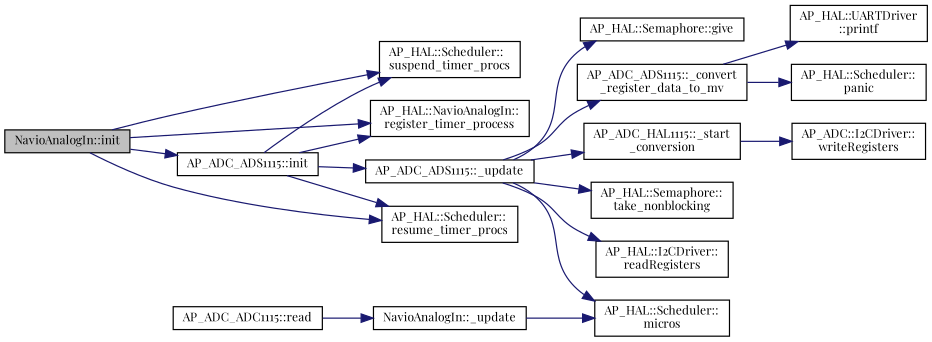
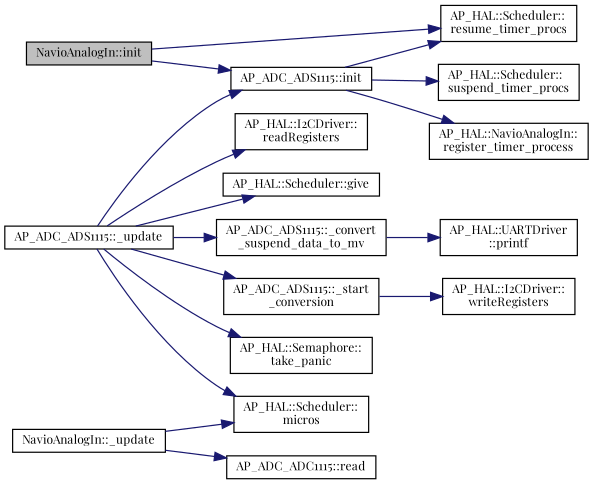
node "AP_HAL::Semaphore::give": label "AP_HAL::Semaphore::give" -> "AP_HAL::Scheduler::give"
node "AP_ADC_ADS1115::_convert _register_data_to_mv": label "AP_ADC_ADS1115::_convert _register_data_to_mv" -> "AP_ADC_ADS1115::_convert _suspend_data_to_mv"
node "AP_HAL::Scheduler:: panic": removed
edge "NavioAnalogIn::init" -> "AP_HAL::Scheduler:: suspend_timer_procs": removed
edge "NavioAnalogIn::init" -> "AP_HAL::NavioAnalogIn:: register_timer_process": removed
node "AP_ADC_HAL1115::_start _conversion": label "AP_ADC_HAL1115::_start _conversion" -> "AP_ADC_ADS1115::_start _conversion"
node "AP_ADC::I2CDriver:: writeRegisters": label "AP_ADC::I2CDriver:: writeRegisters" -> "AP_HAL::I2CDriver:: writeRegisters"
edge "AP_ADC_ADS1115::init" -> "AP_ADC_ADS1115::_update": reversed
node "AP_HAL::Semaphore:: take_nonblocking": label "AP_HAL::Semaphore:: take_nonblocking" -> "AP_HAL::Semaphore:: take_panic"
edge "AP_ADC_ADC1115::read" -> "NavioAnalogIn::_update": reversed
